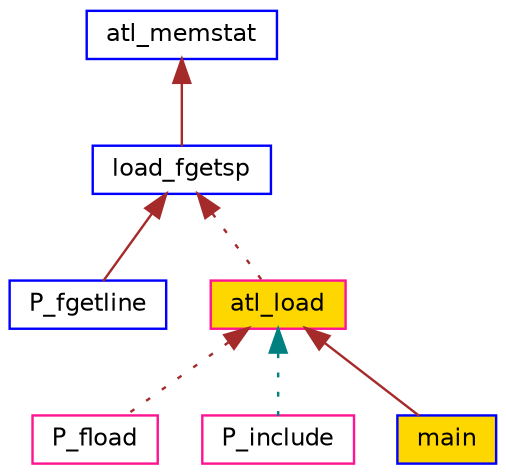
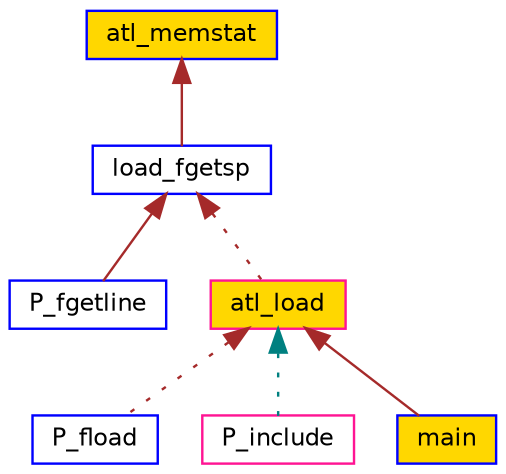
node "atl_memstat": fillcolor white -> gold
node "P_fload": color deeppink -> blue
